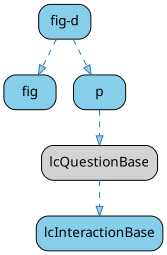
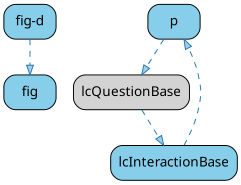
edge "fig-d" -> "p": now "lcInteractionBase" -> "p"
